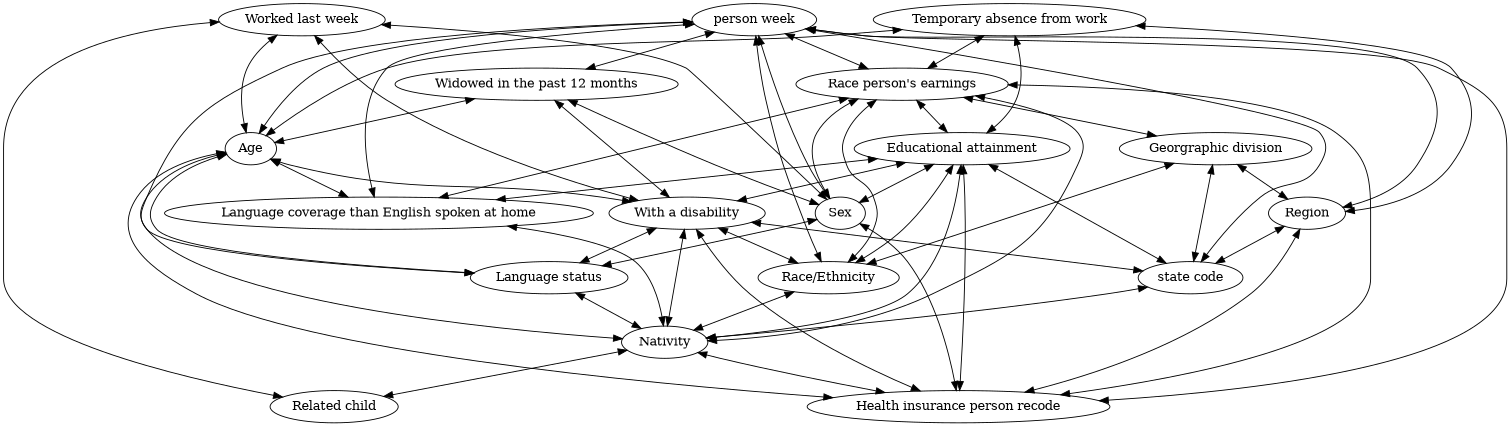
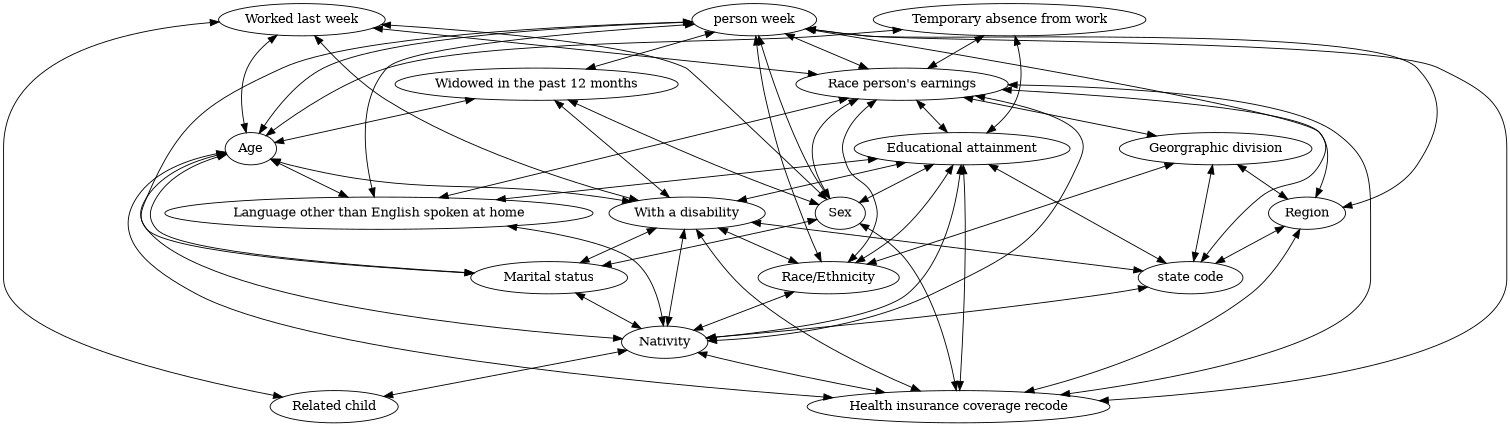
edge "Worked last week" -- "Race person's earnings": added
edge "Temporary absence from work" -- "Region": now "Race person's earnings" -- "Region"
node "Language coverage than English spoken at home": label "Language coverage than English spoken at home" -> "Language other than English spoken at home"
node "Language status": label "Language status" -> "Marital status"
node "Health insurance person recode": label "Health insurance person recode" -> "Health insurance coverage recode"
